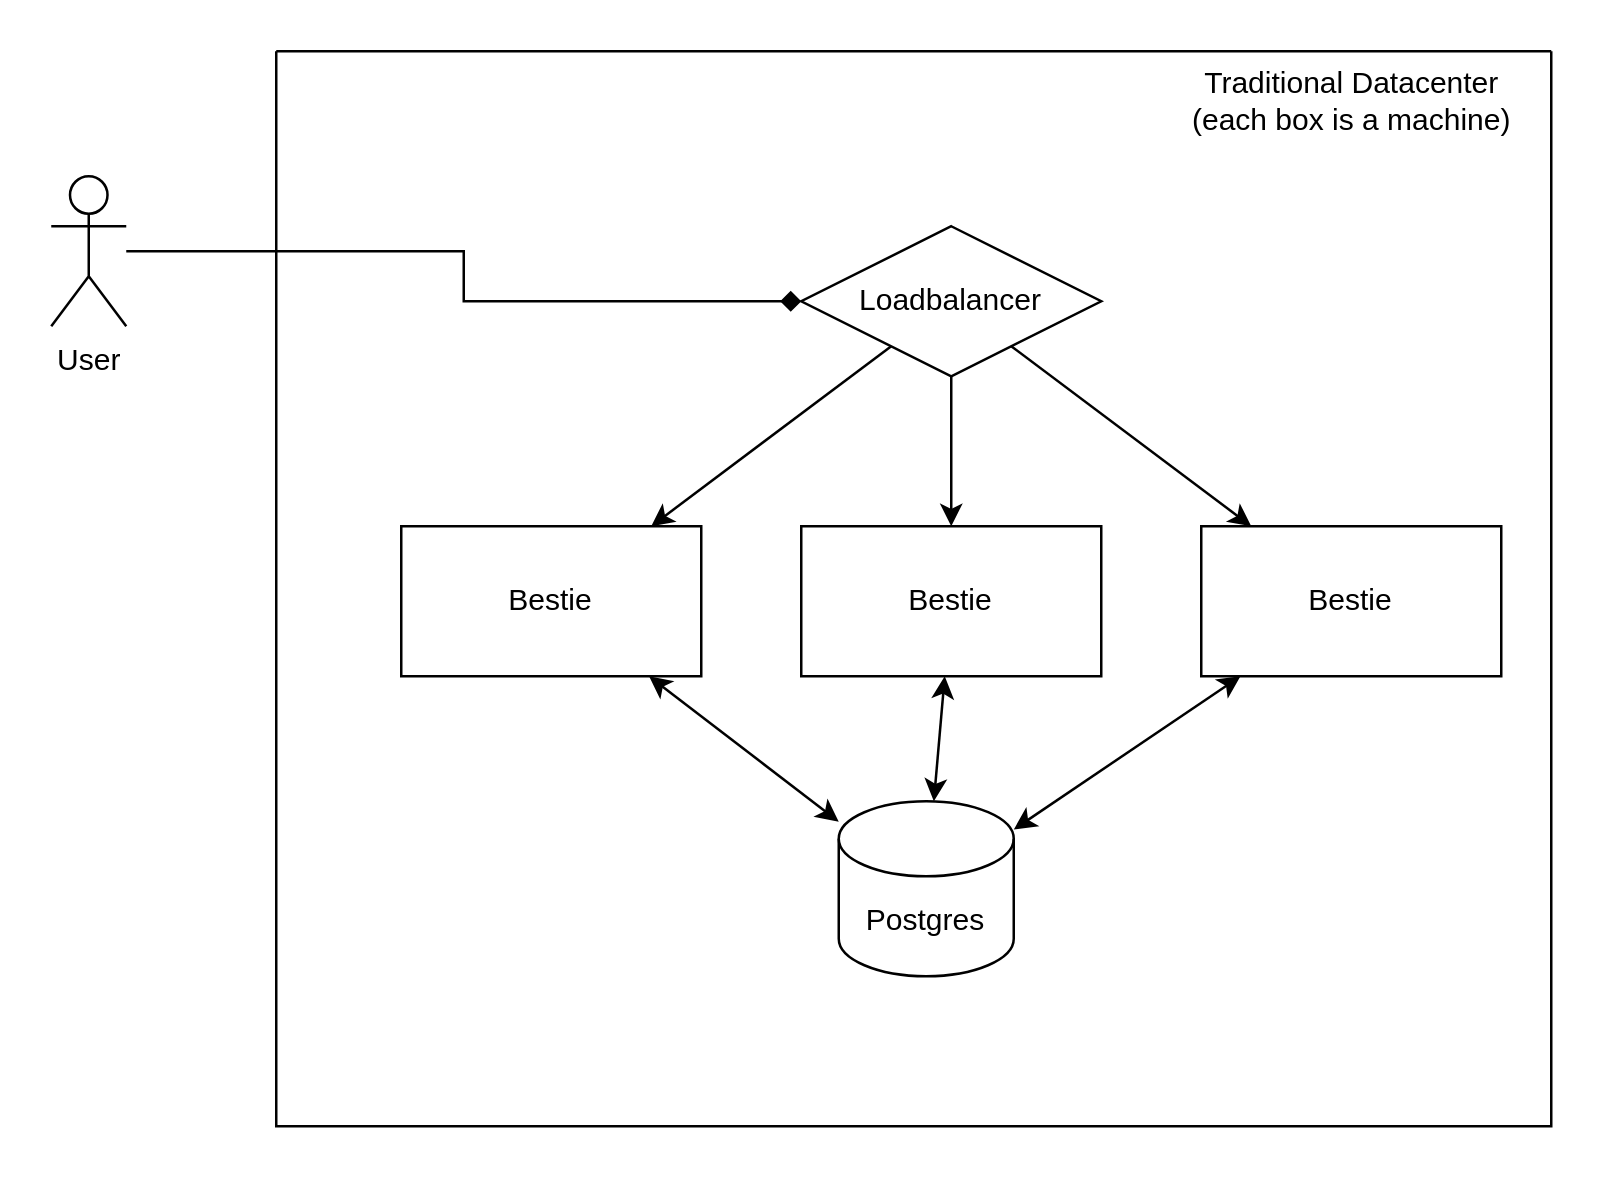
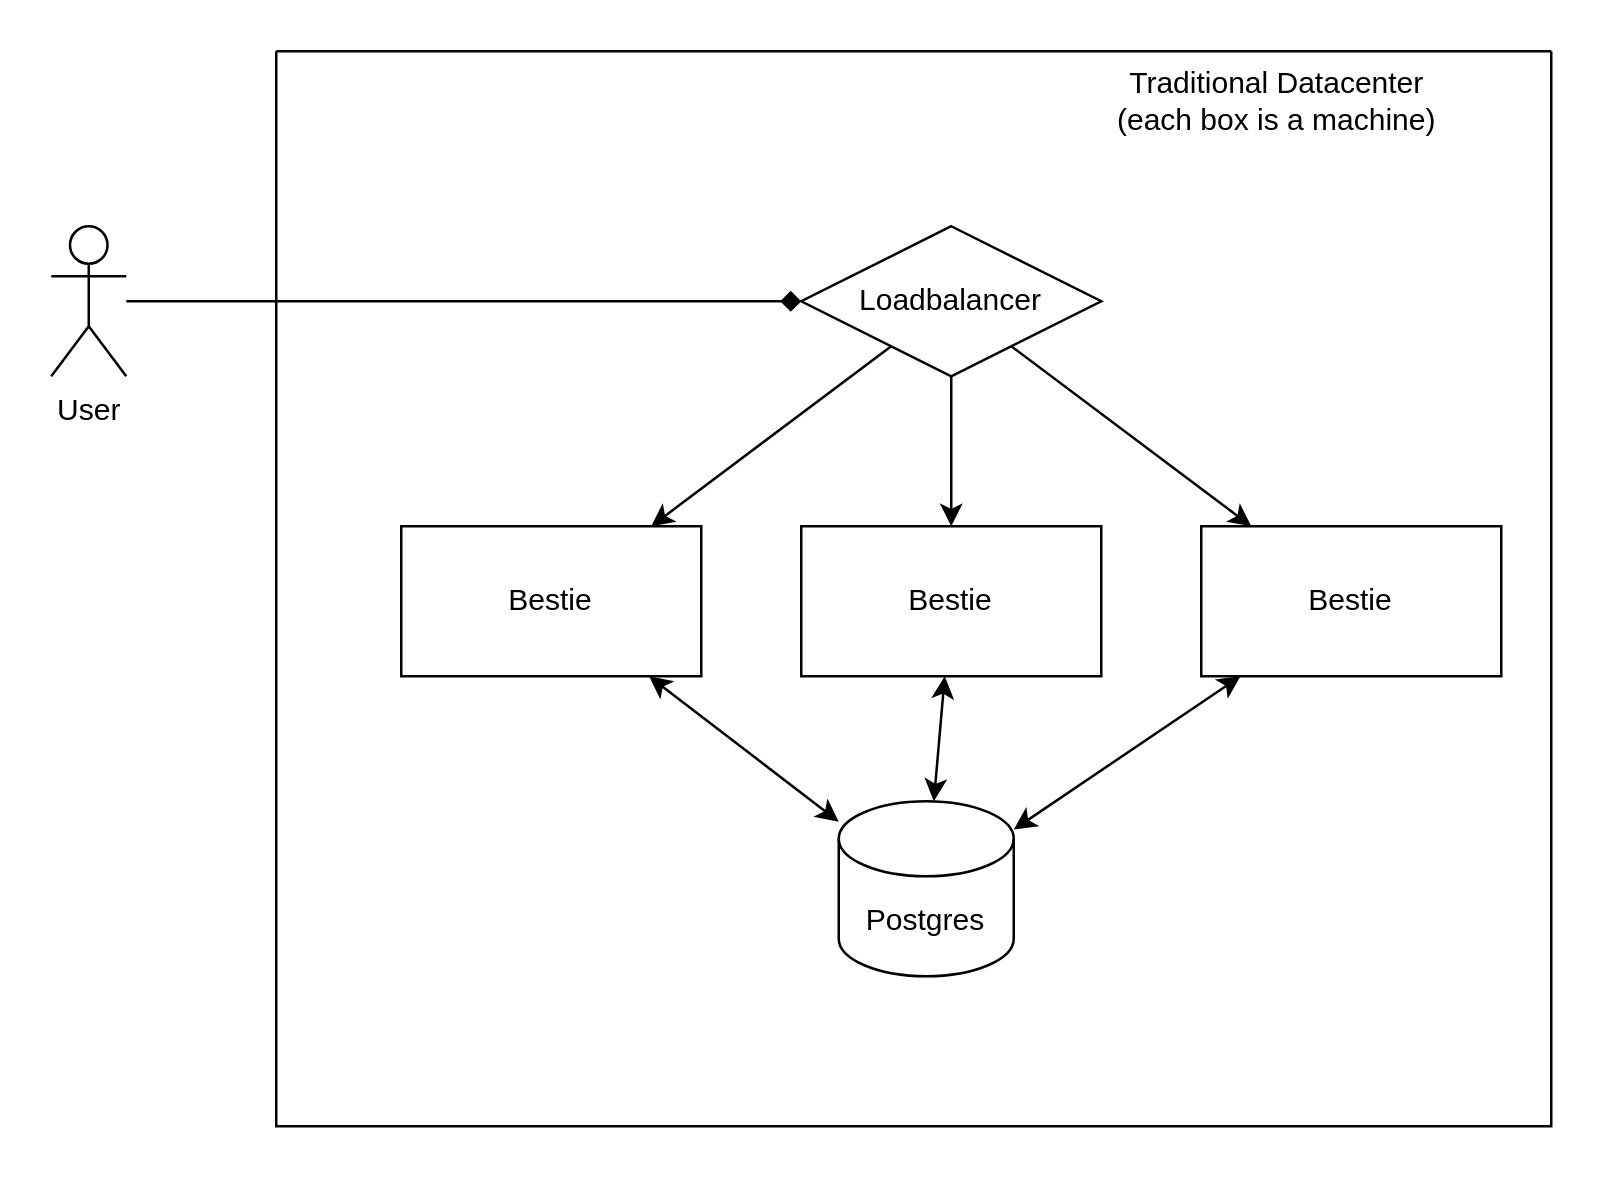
node "Traditional Datacenter (each box is a machine)": moved (1351, 101) -> (1276, 101)
node "User": moved (89, 251) -> (89, 301)
